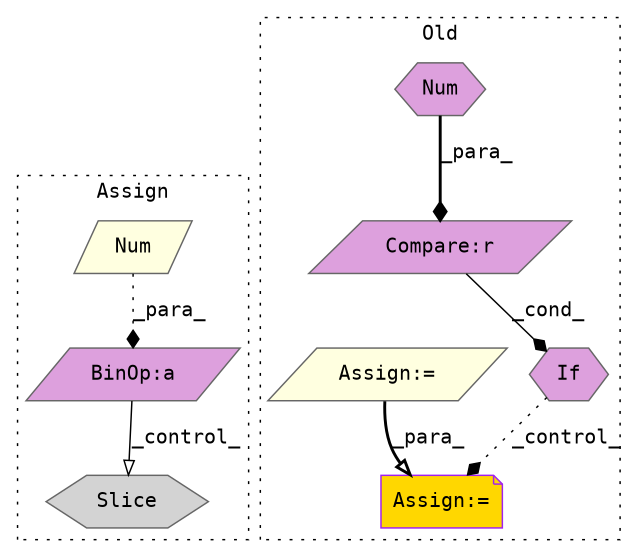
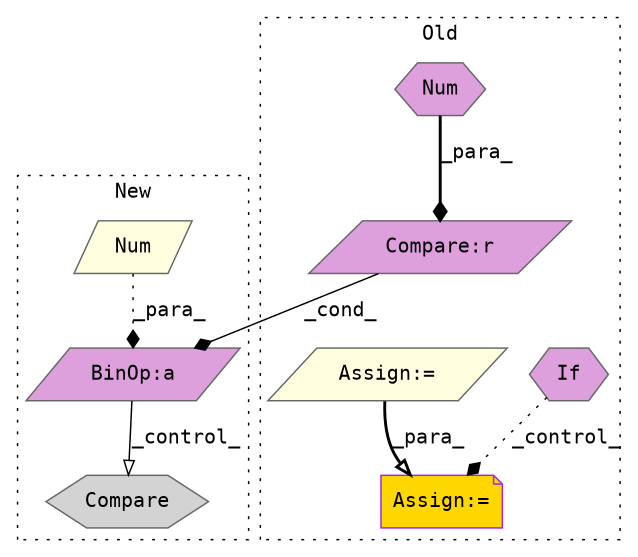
cluster "Assign": label "Assign" -> "New"
edge "Compare:r" -> "If": now "Compare:r" -> "BinOp:a"
node "Slice": label "Slice" -> "Compare"
